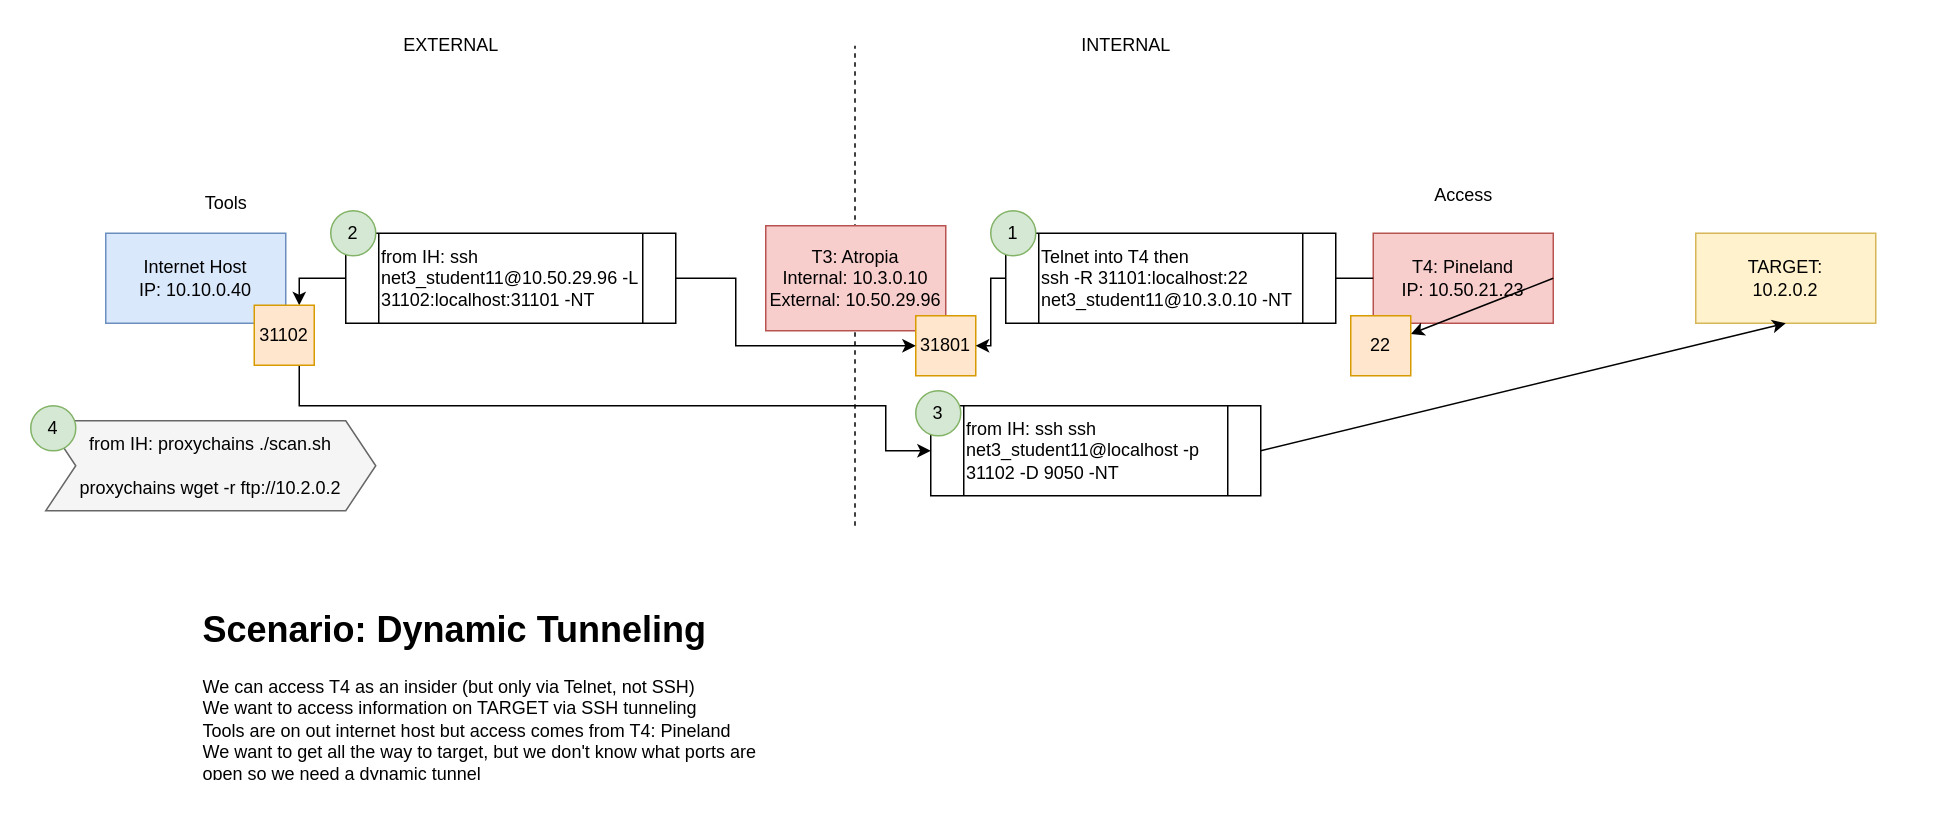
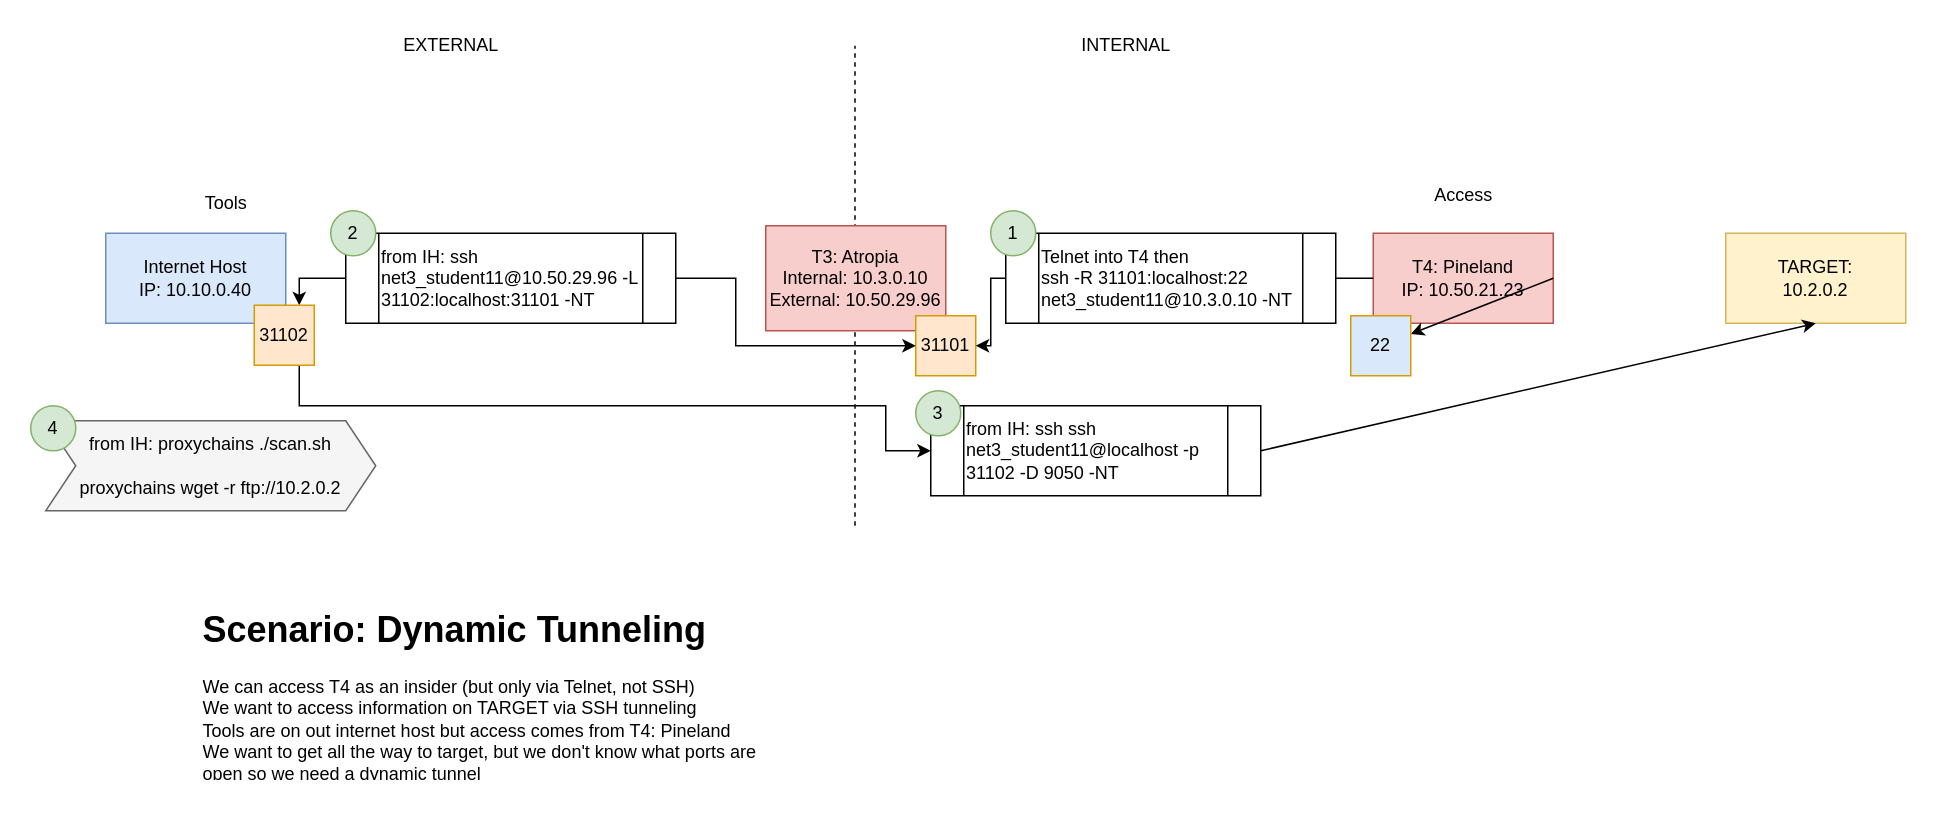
node "TARGET: 10.2.0.2": moved (1786, 278) -> (1816, 278)
node "31801": label "31801" -> "31101"
node "22": fillcolor #ffe6cc -> #dae8fc
